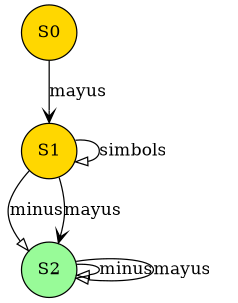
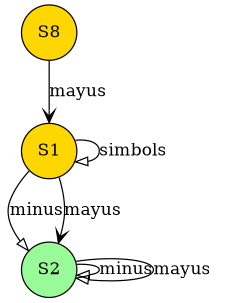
node "S0": label "S0" -> "S8"
